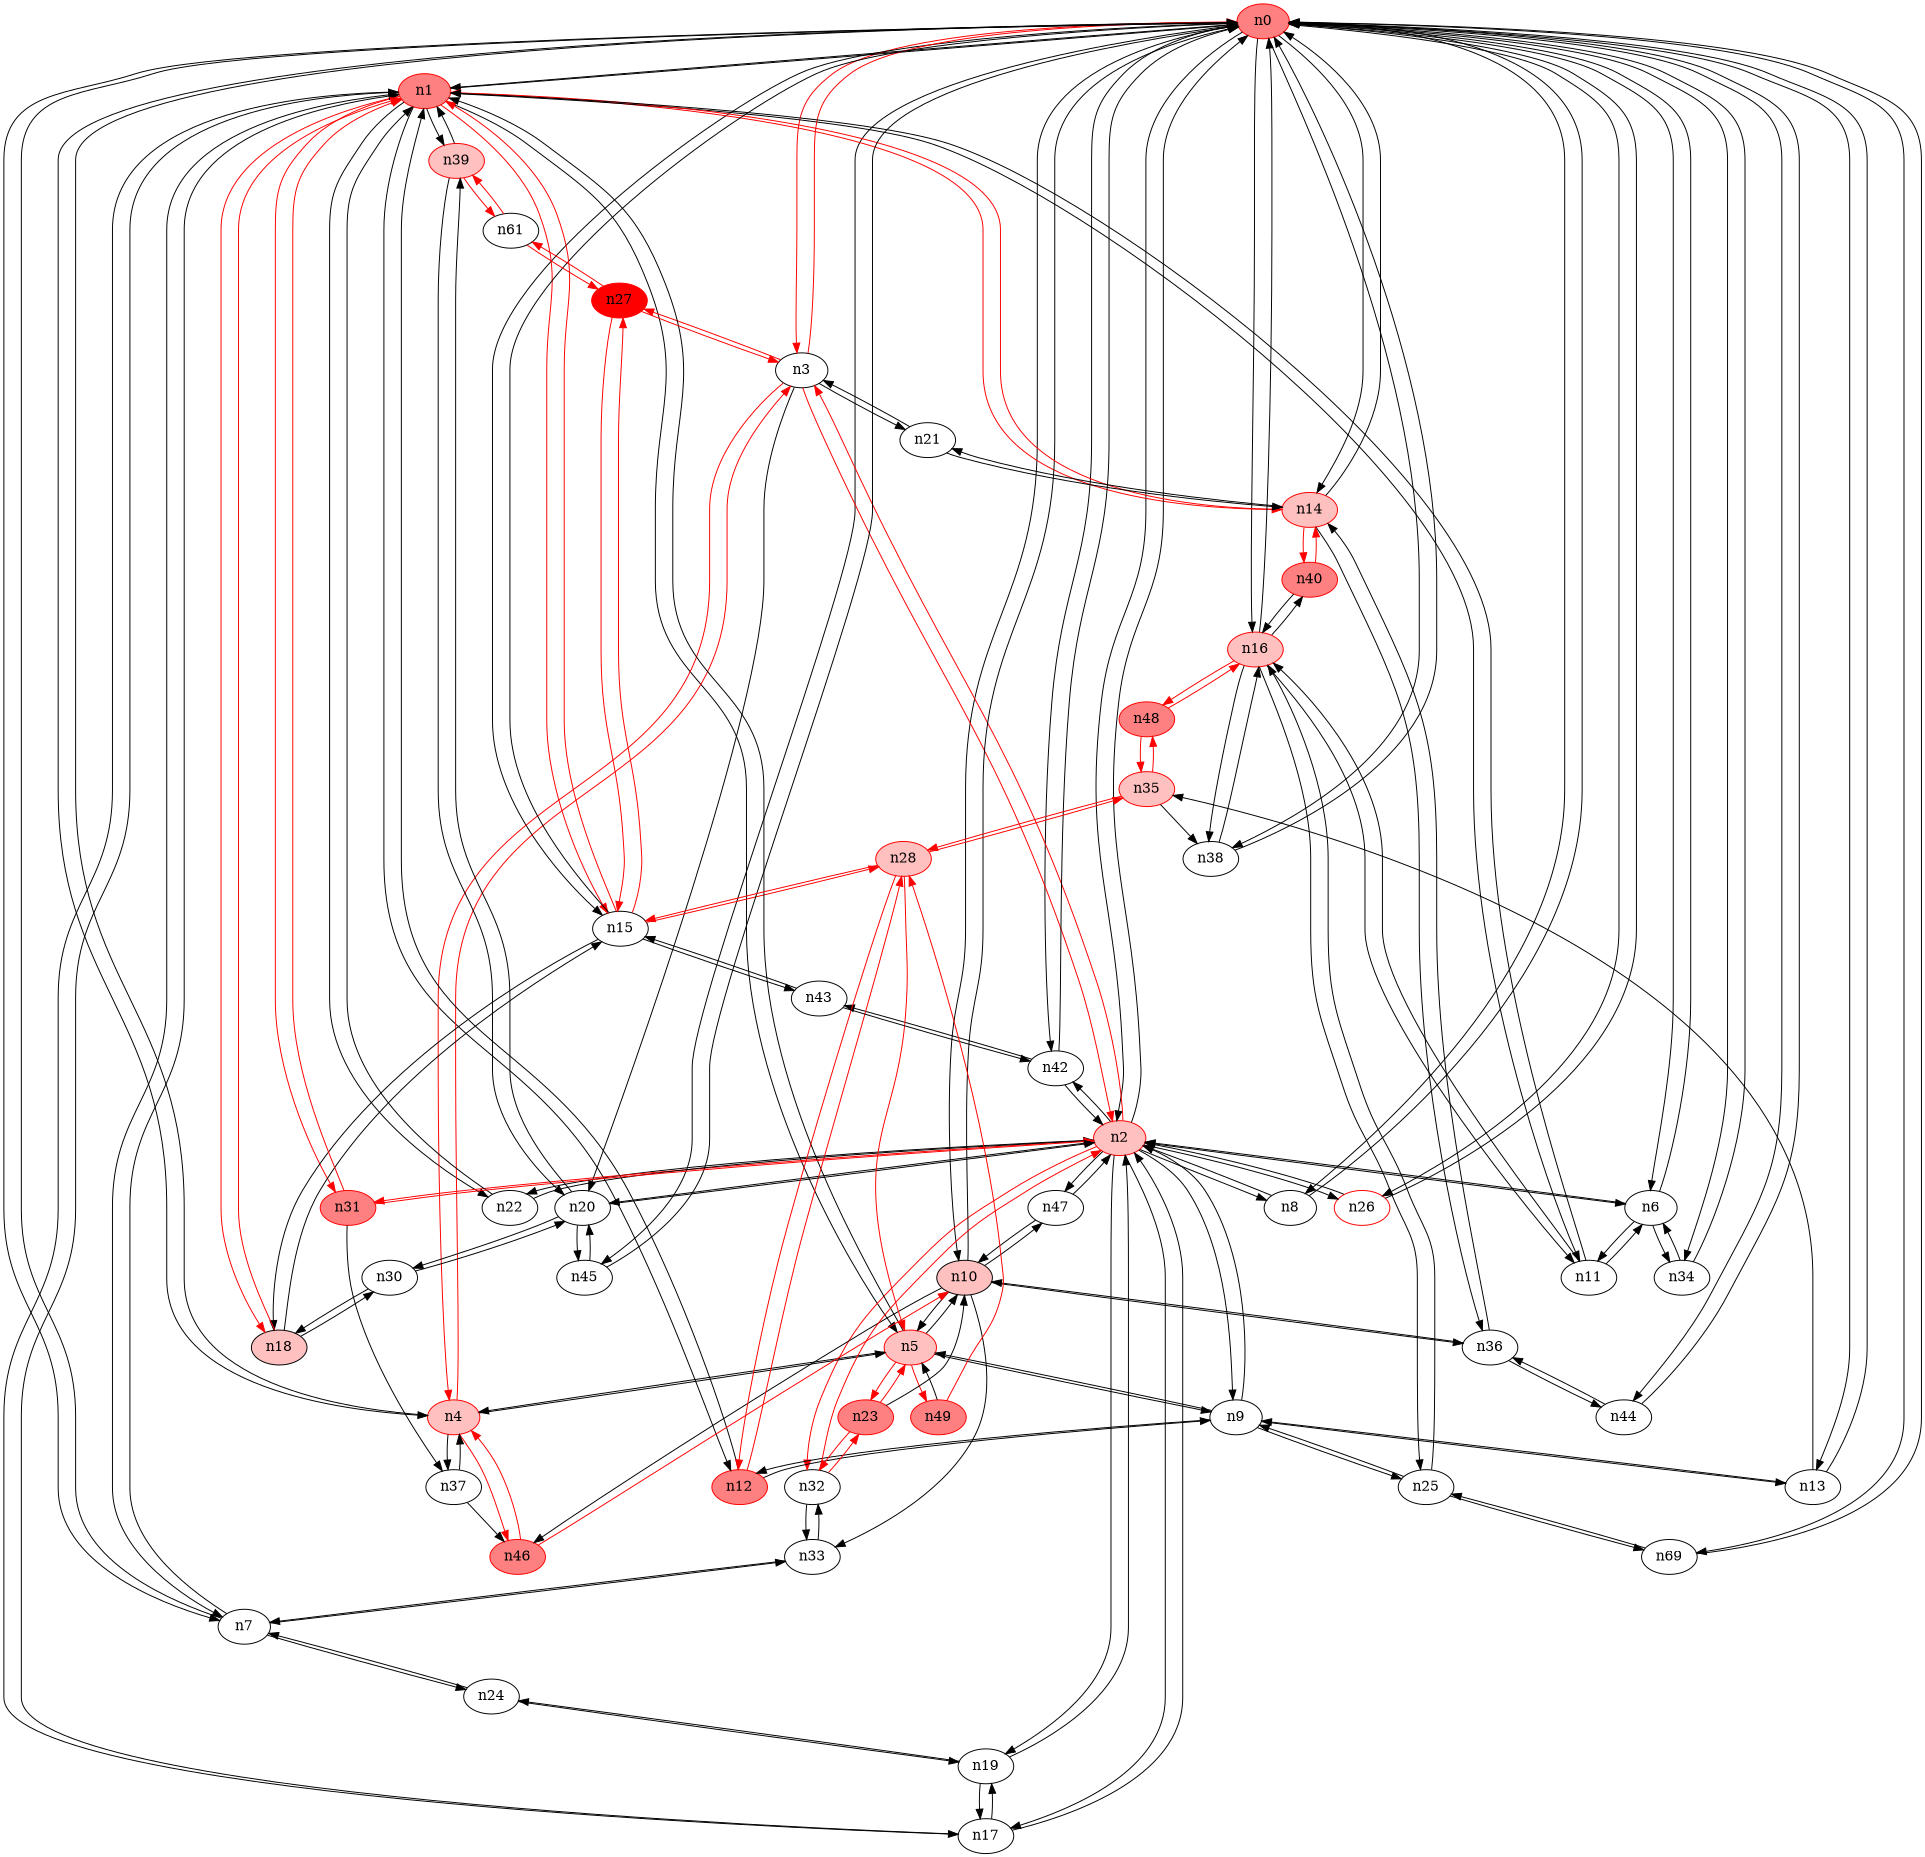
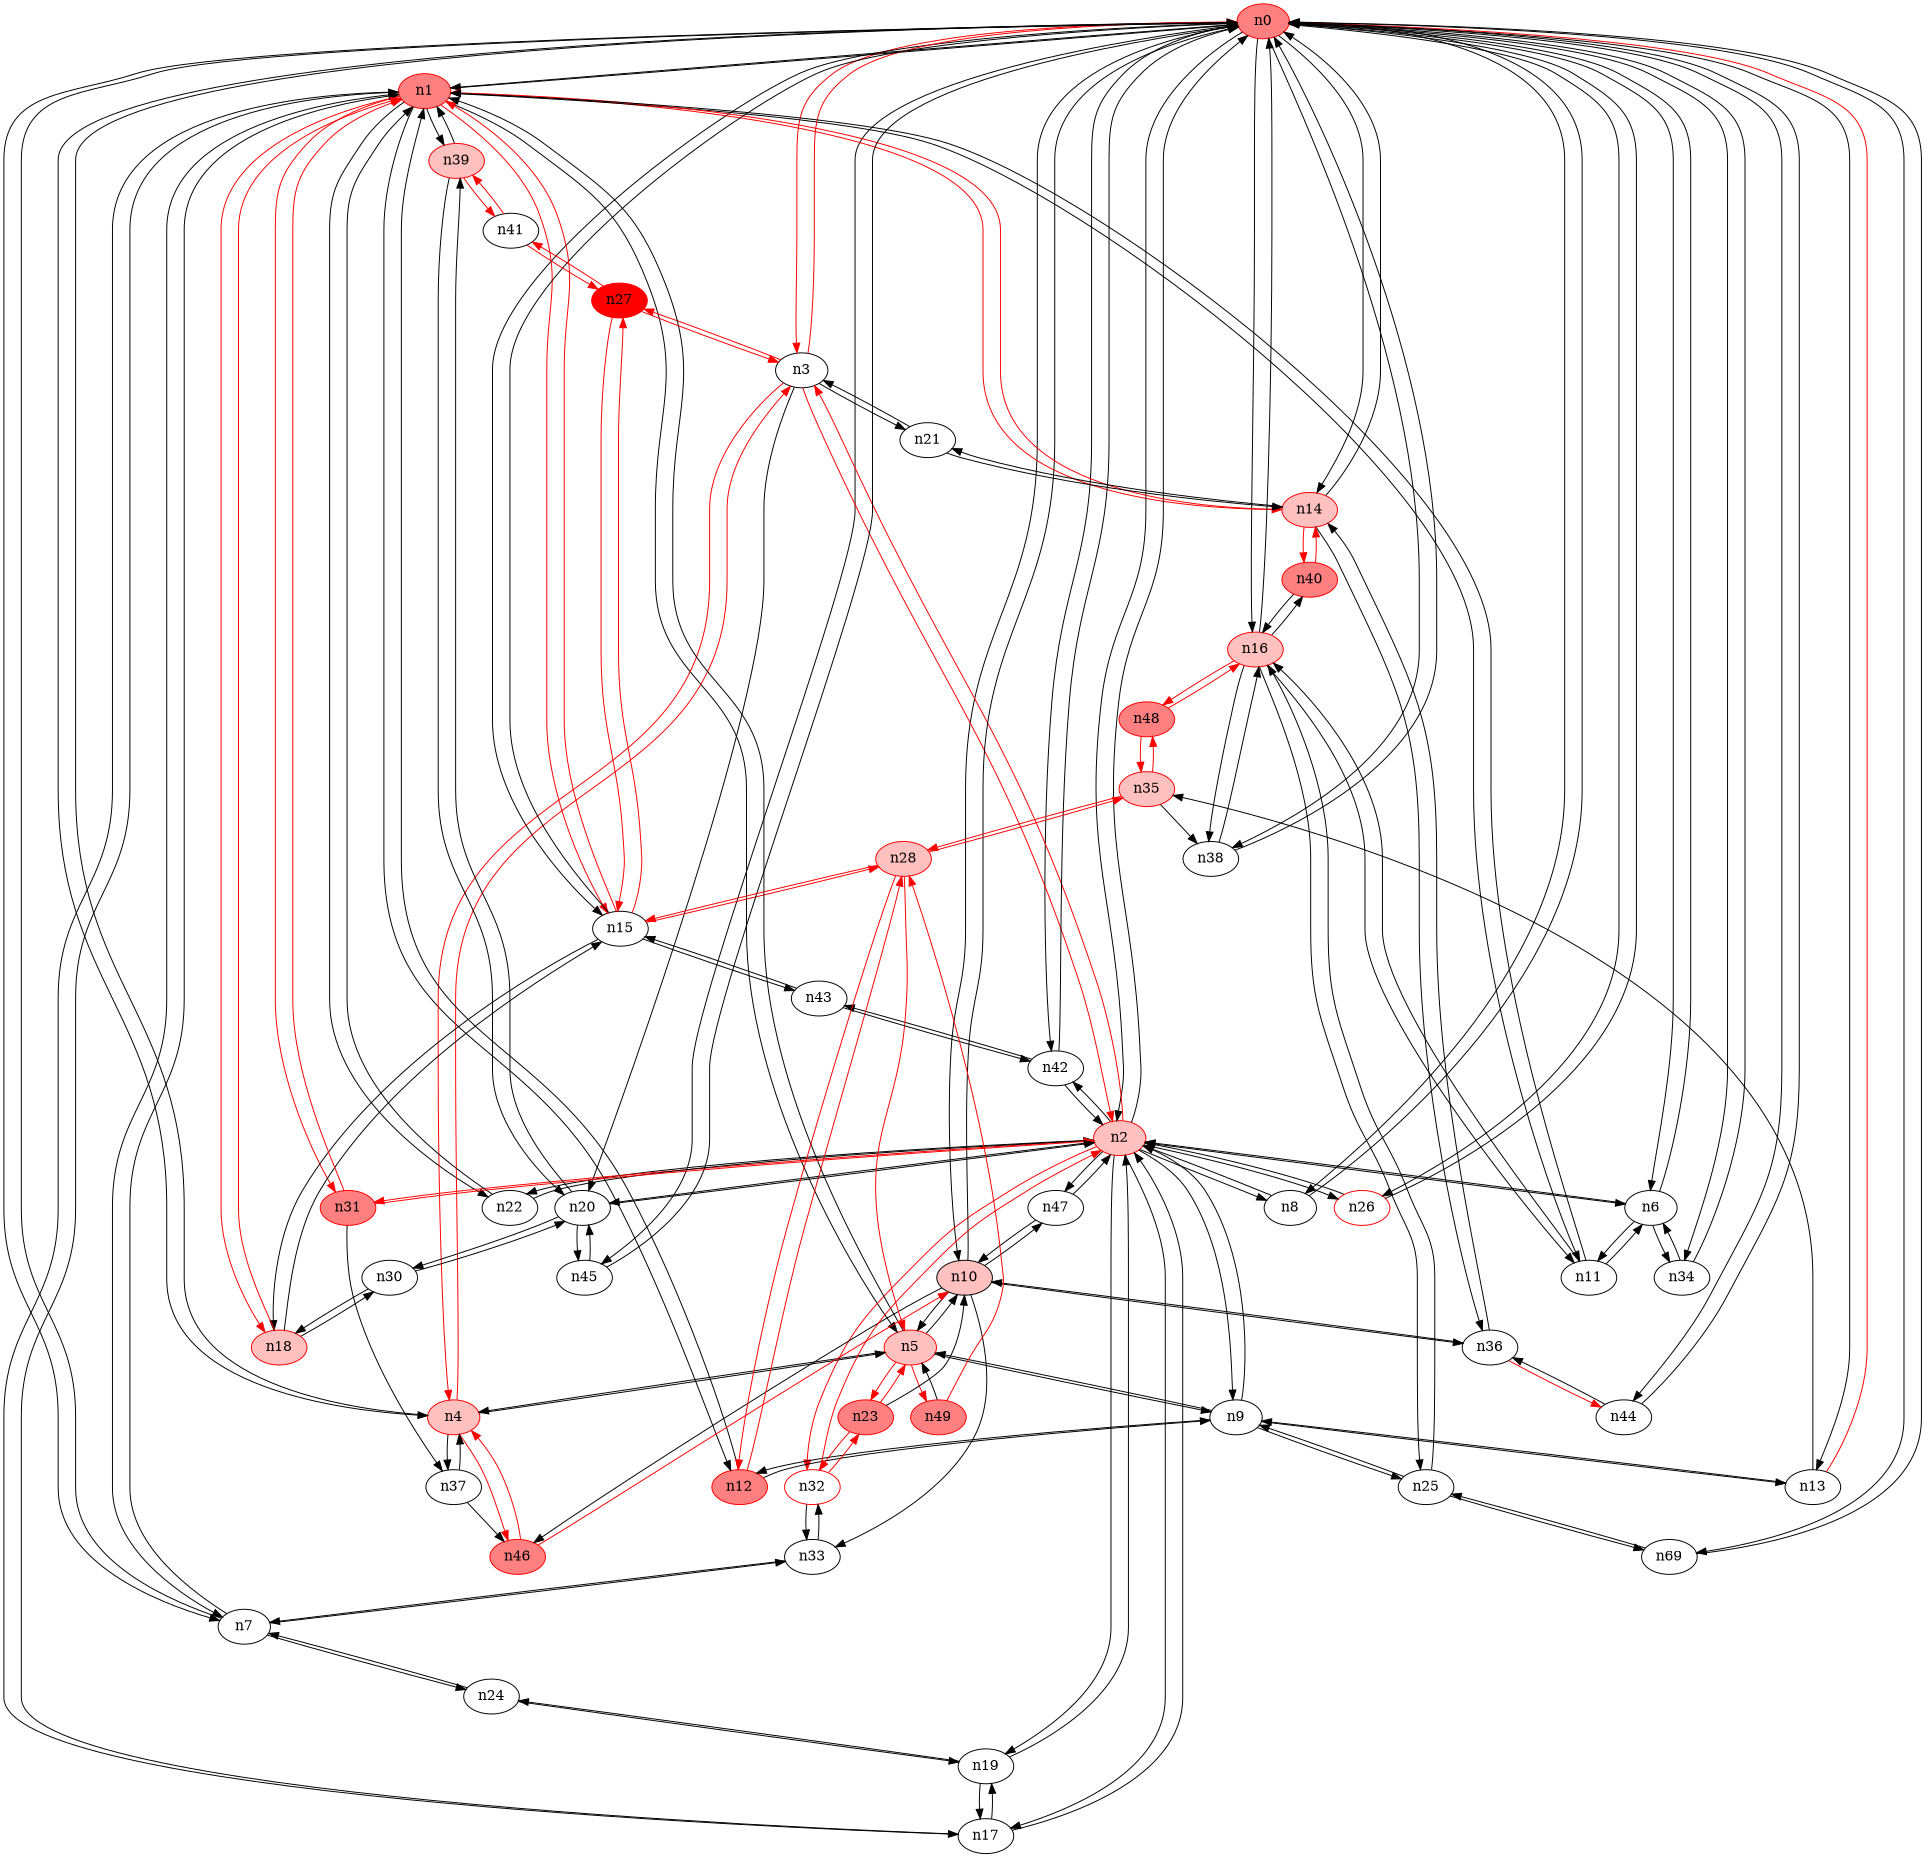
node "n61": label "n61" -> "n41"
edge "n13" -> "n0": color black -> #ff0000
node "n18": color black -> #ff0000
edge "n36" -> "n44": color black -> #ff0000
node "n32": color black -> #ff0000
